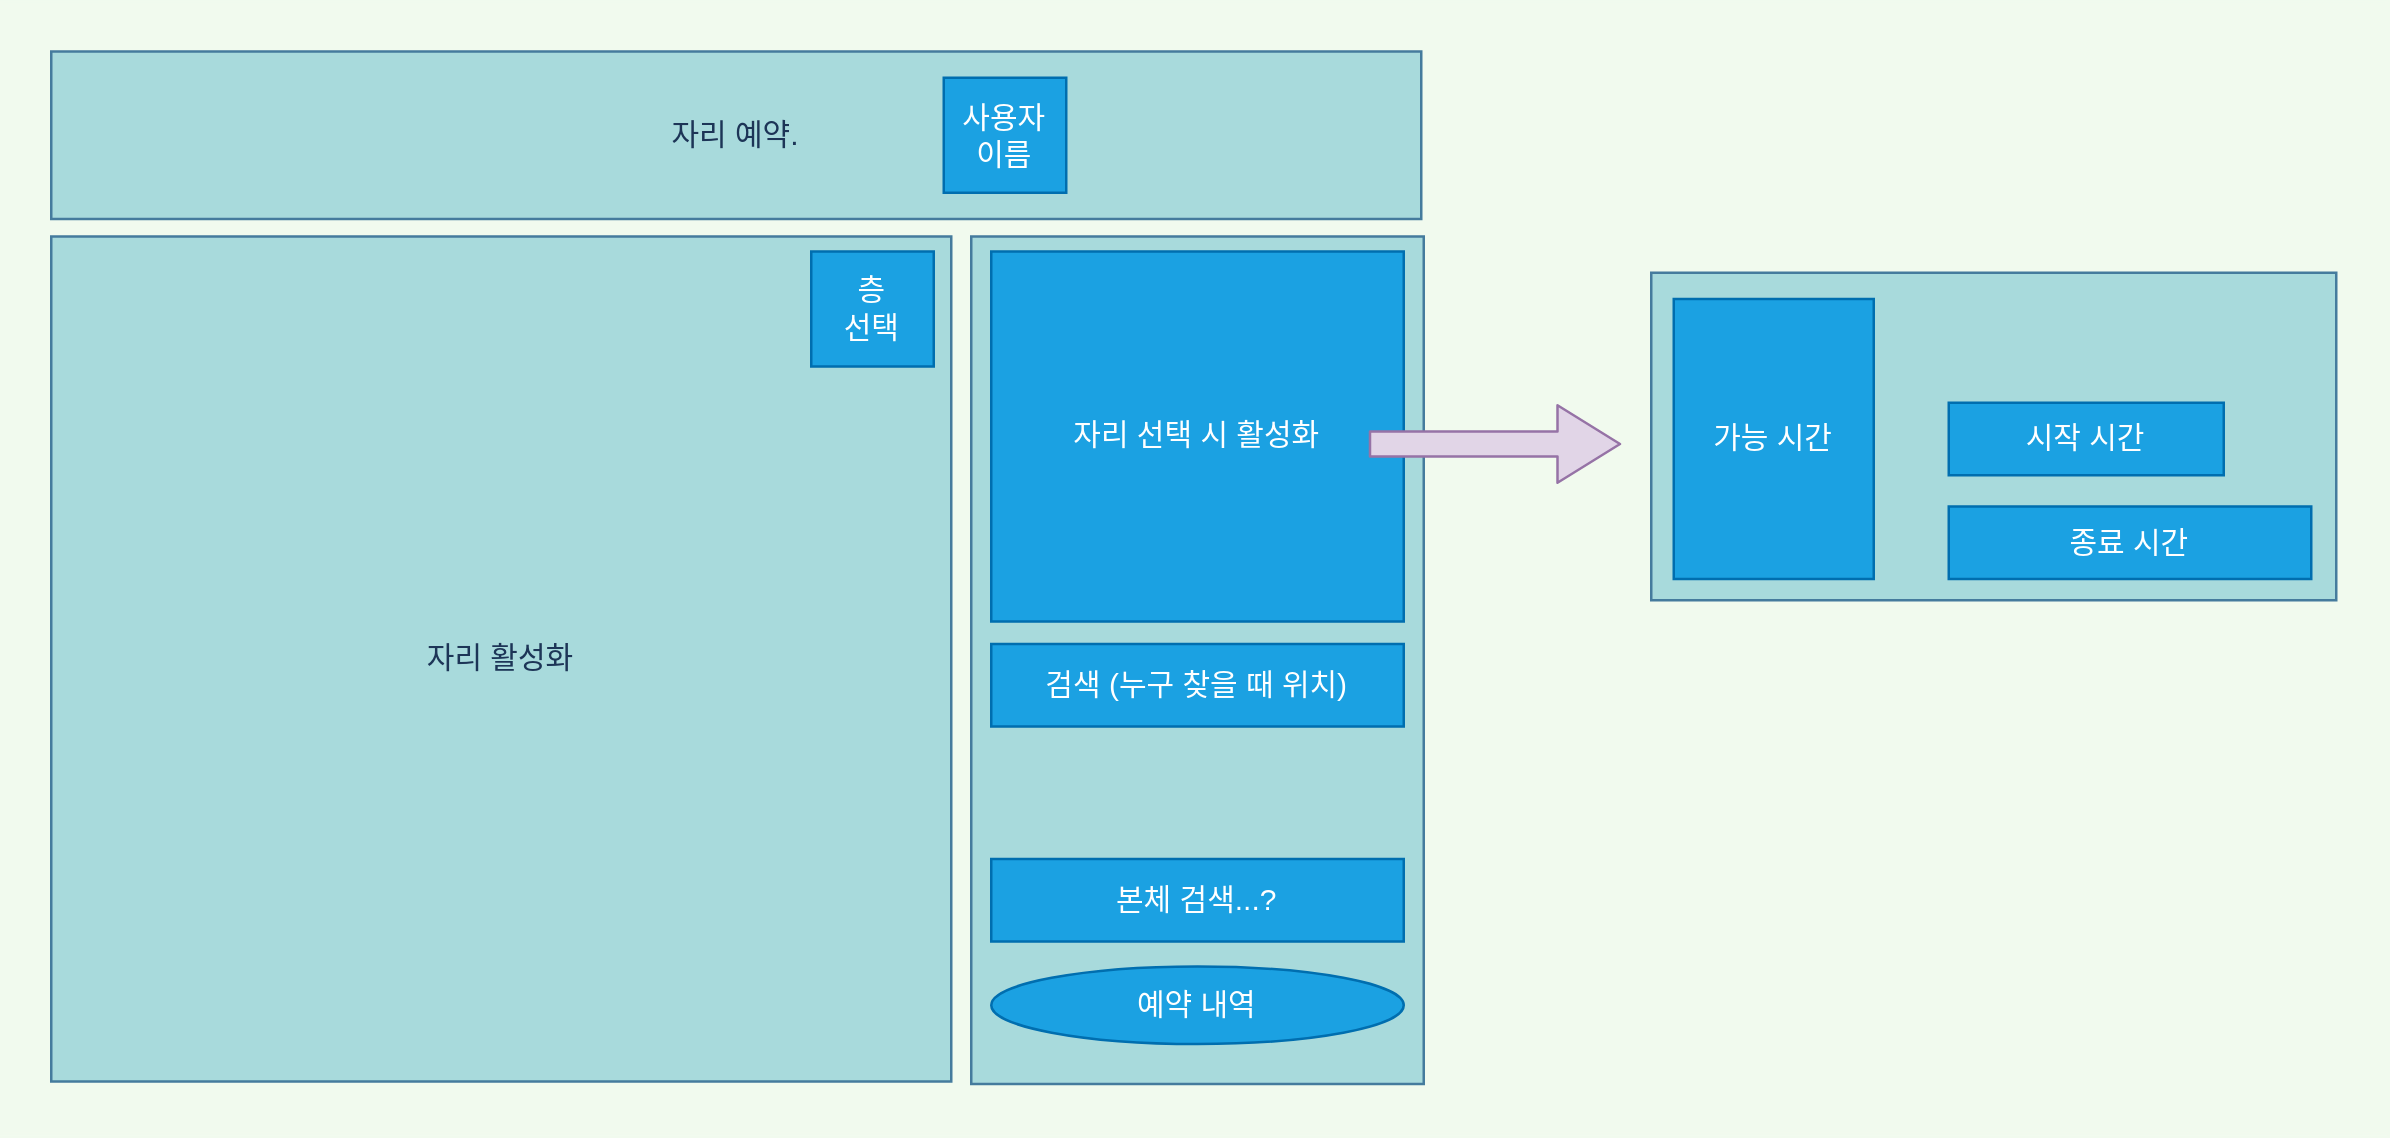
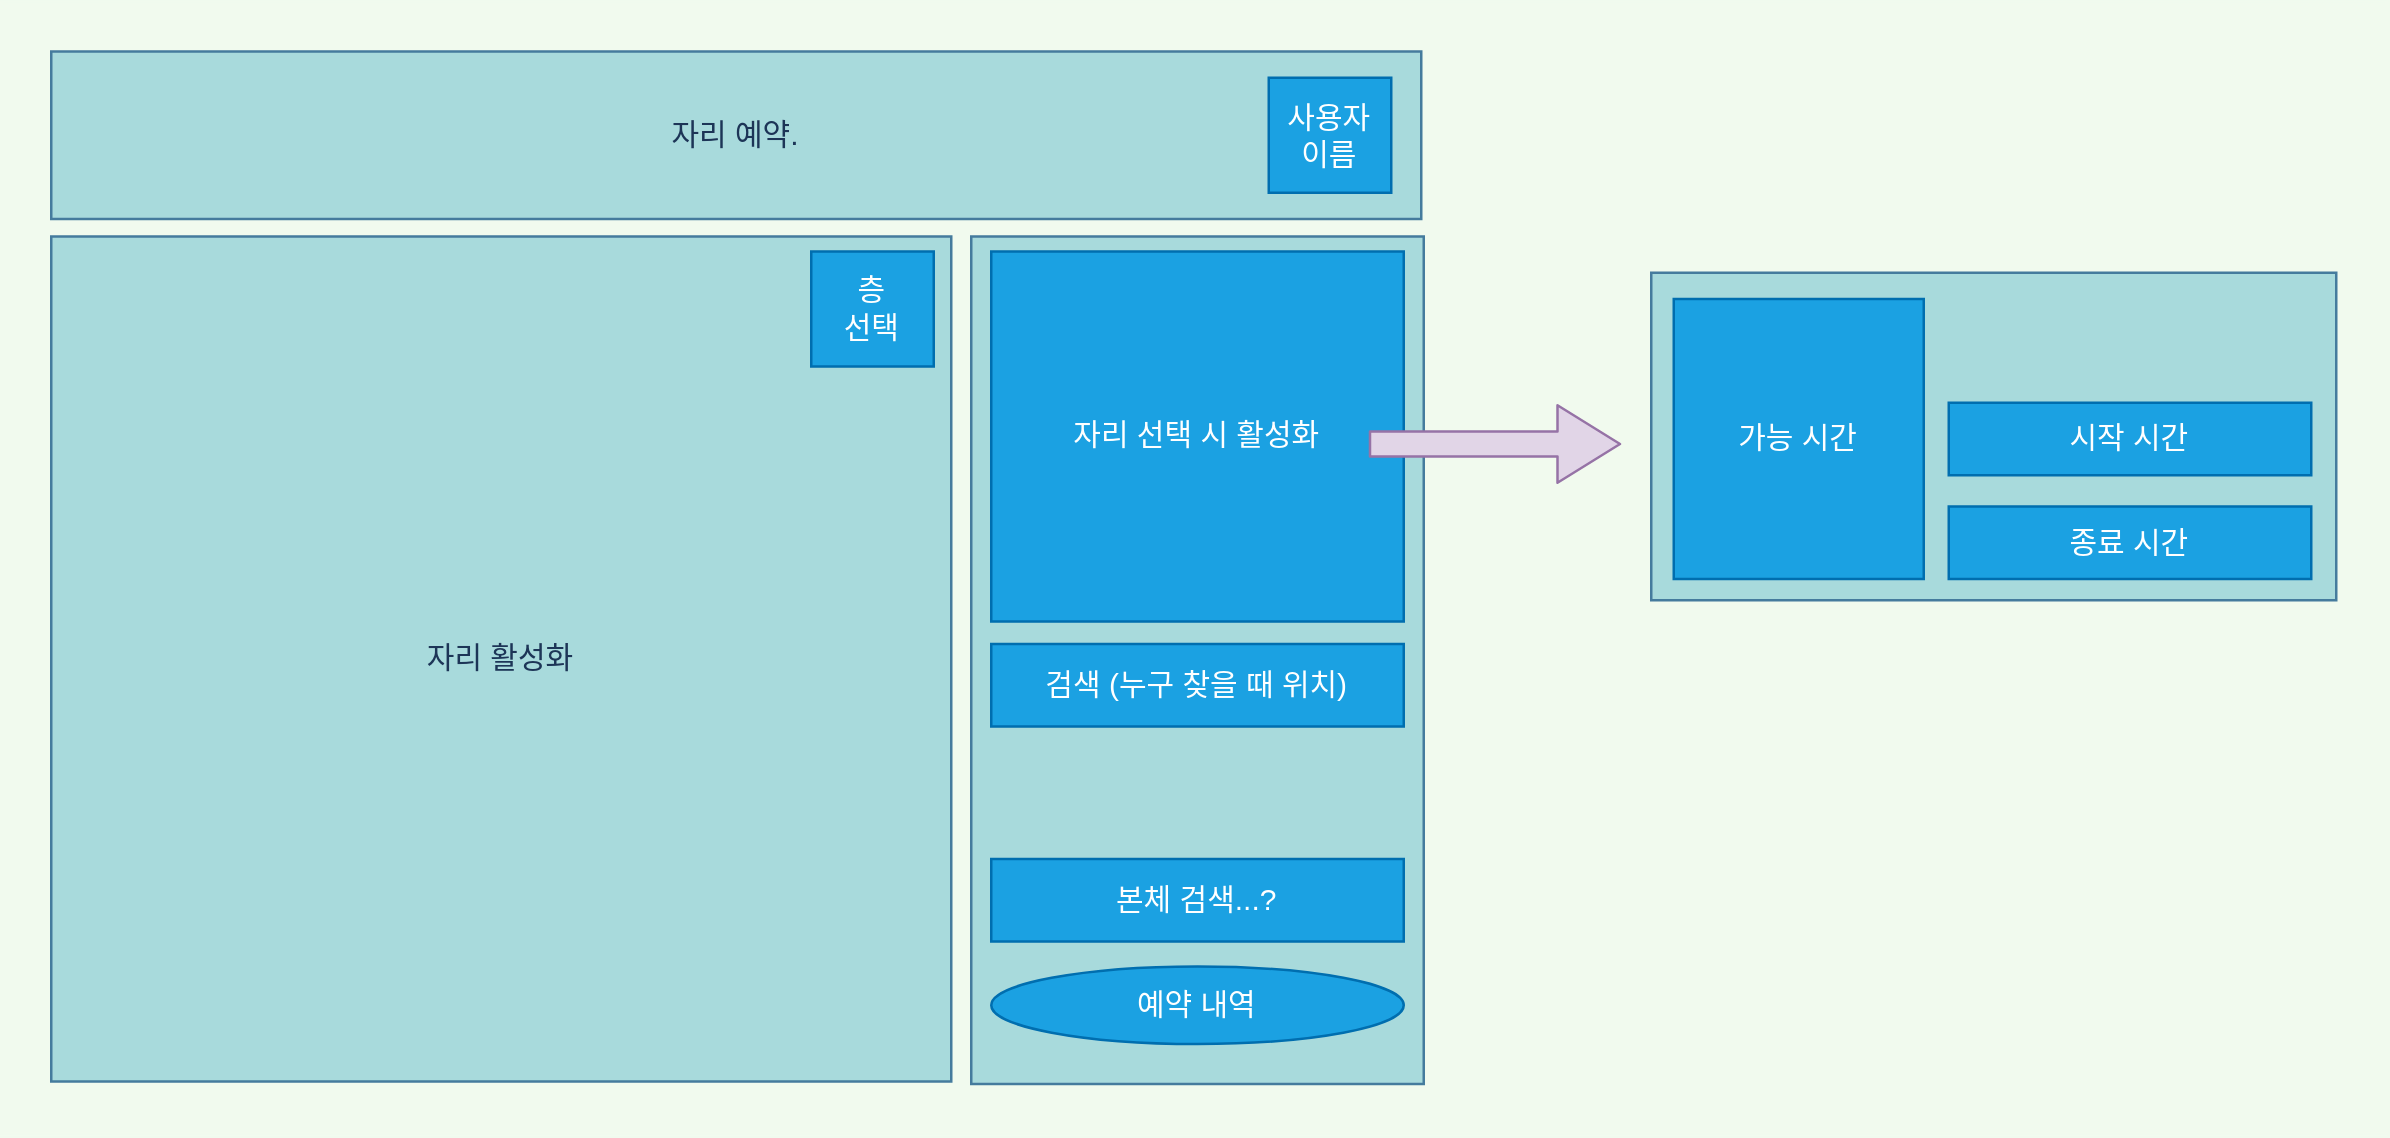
node "사용자 이름": moved (1005, 135) -> (1330, 135)
node "가능 시간": size 200x280 -> 250x280
node "시작 시간": size 275x73 -> 363x73
